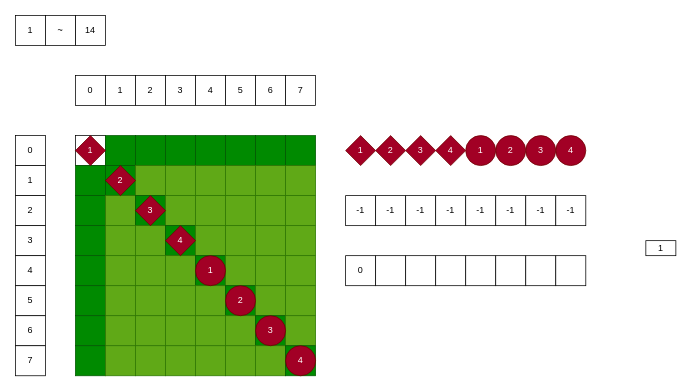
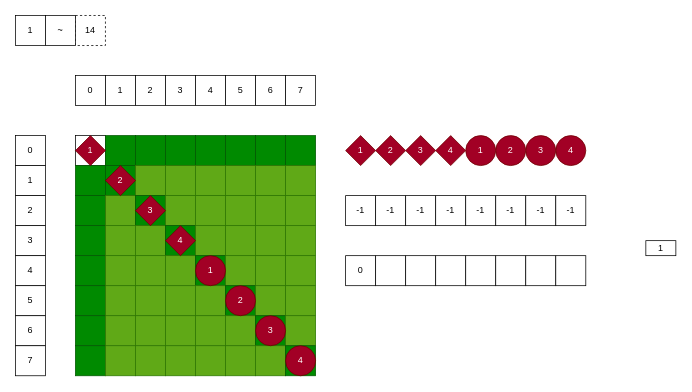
node "14": style solid -> dashed
